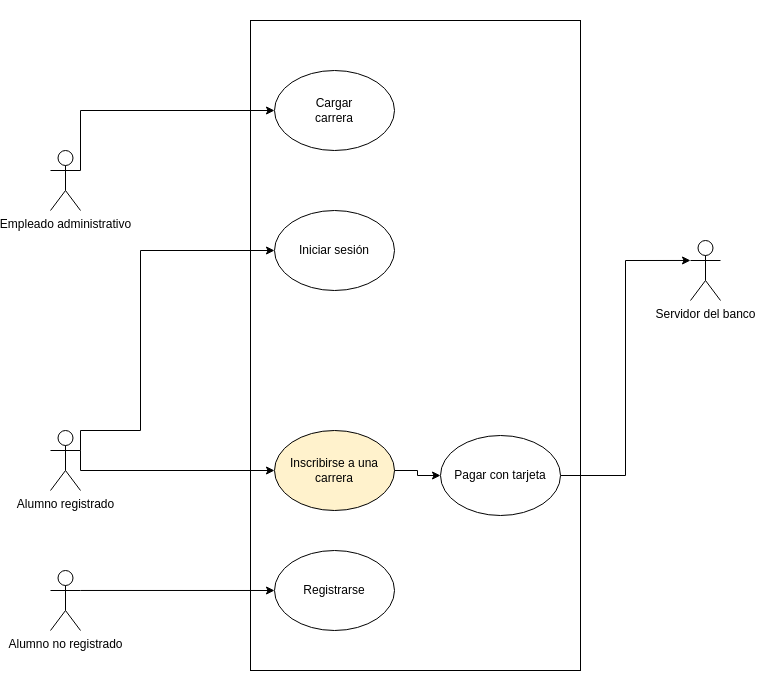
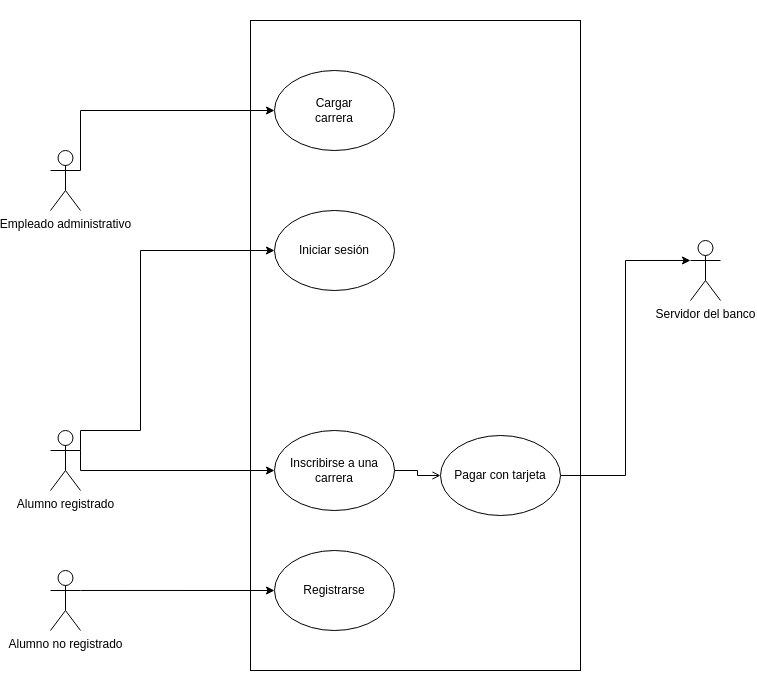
node "Inscribirse a una carrera": fillcolor #fff2cc -> #ffffff
edge "Inscribirse a una carrera" -> "Pagar con tarjeta": arrowhead classic -> open
